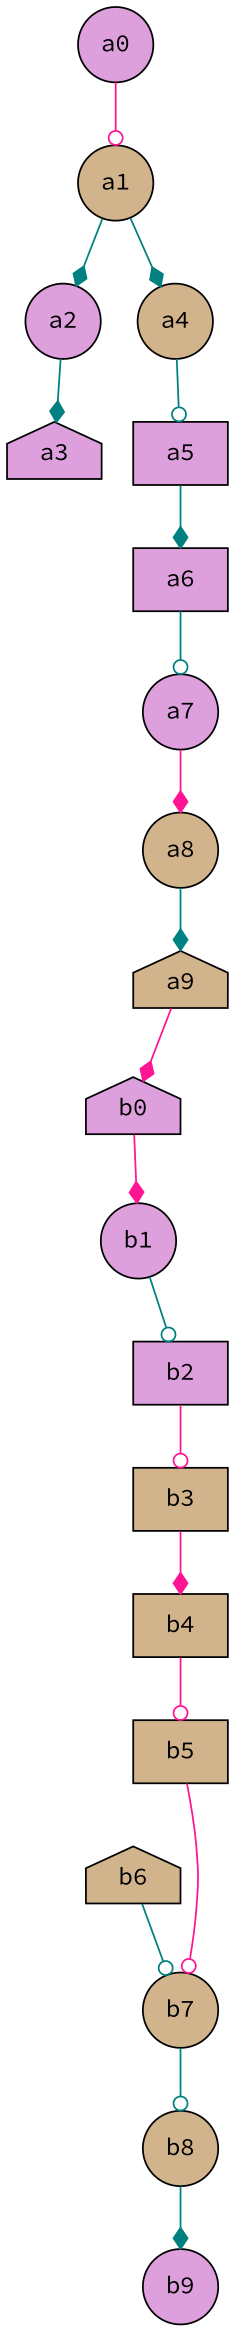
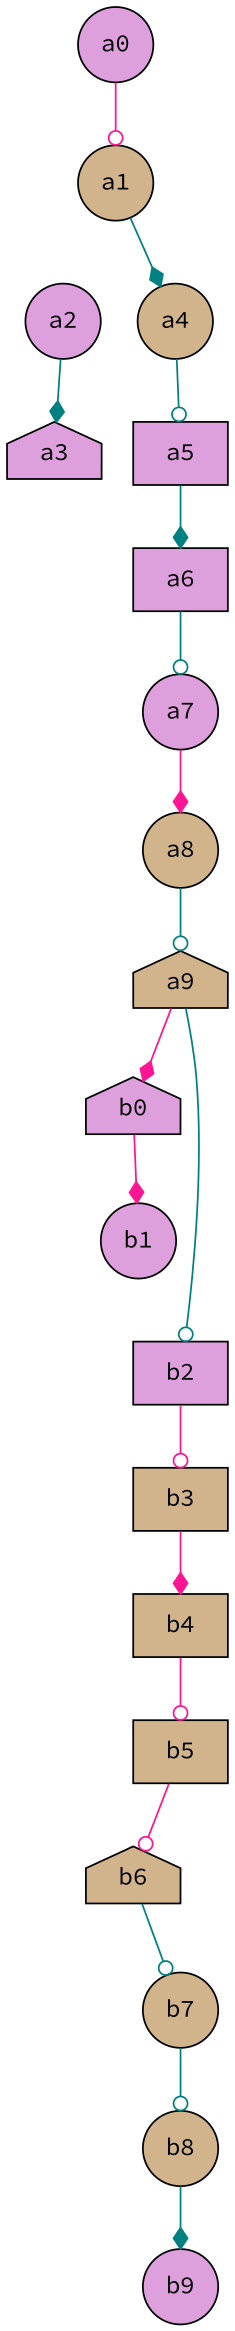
edge "a1" -> "a2": removed
edge "a8" -> "a9": arrowhead diamond -> odot
edge "b1" -> "b2": now "a9" -> "b2"
edge "b5" -> "b7": now "b5" -> "b6"
